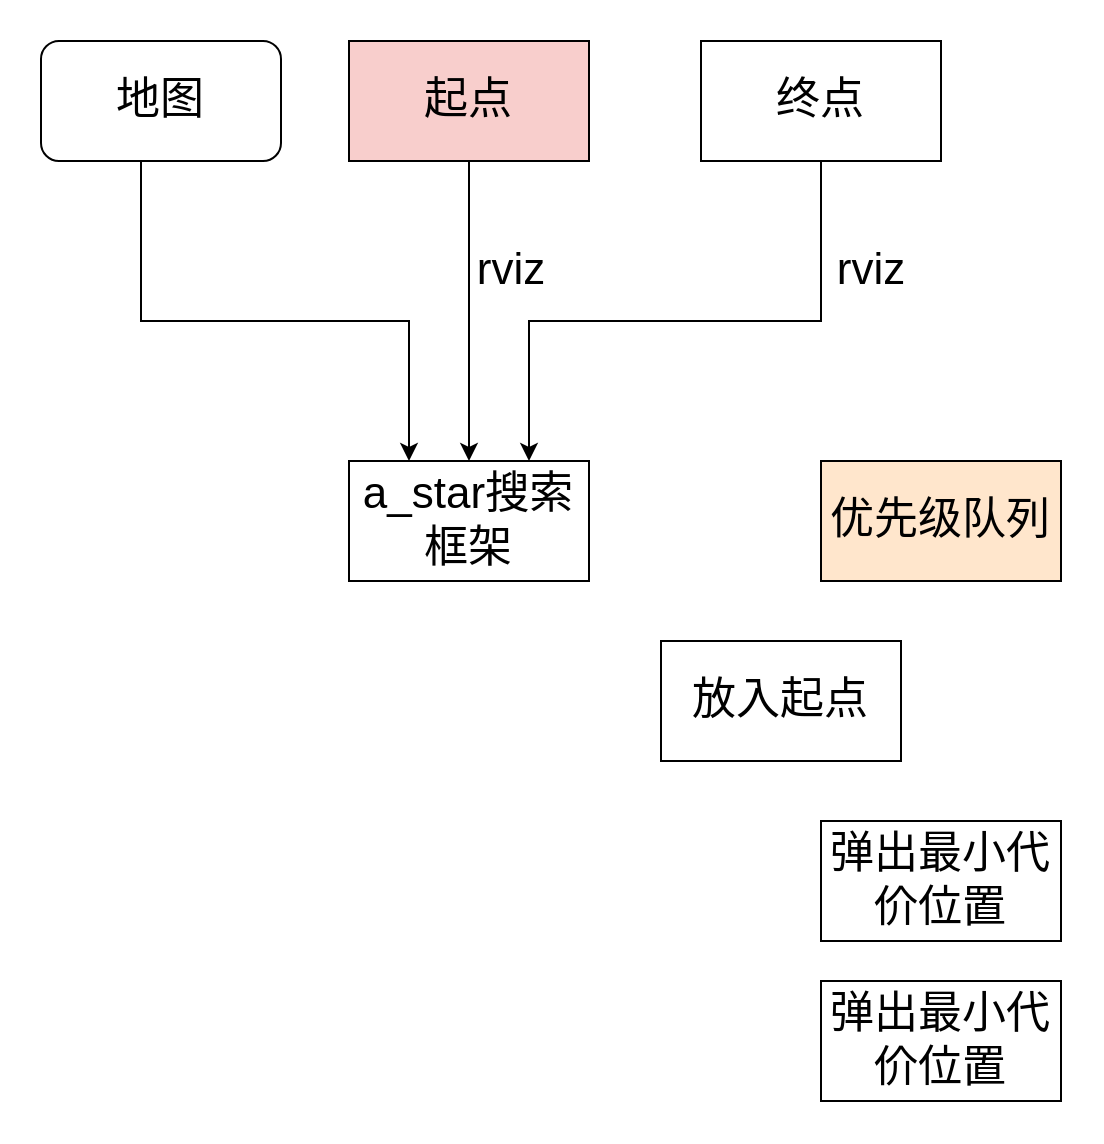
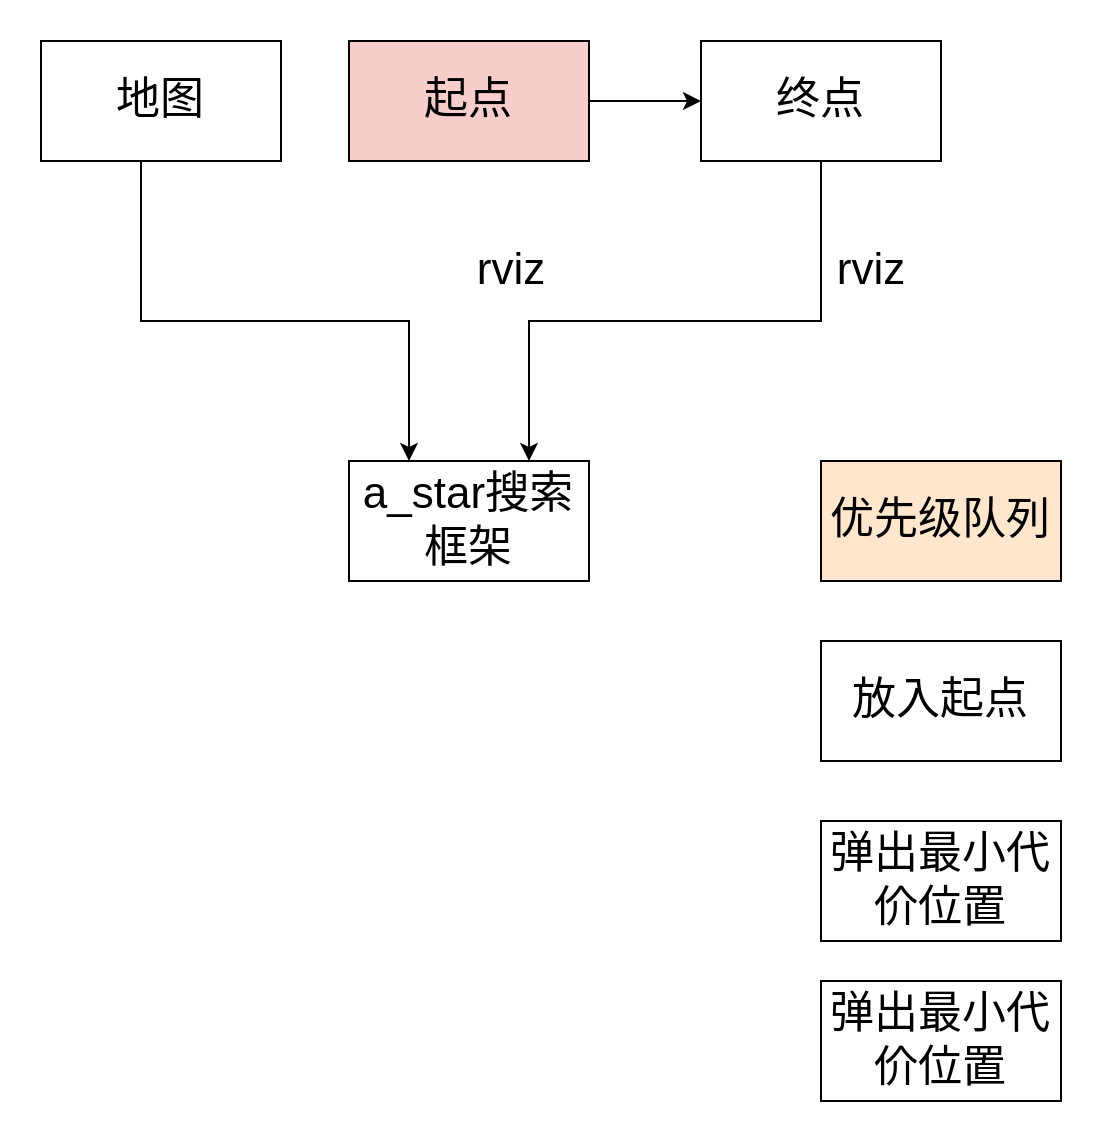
node "地图": shape rounded rectangle -> rectangle
edge "起点" -> "a_star搜索框架": now "起点" -> "终点"
node "放入起点": moved (781, 701) -> (941, 701)
